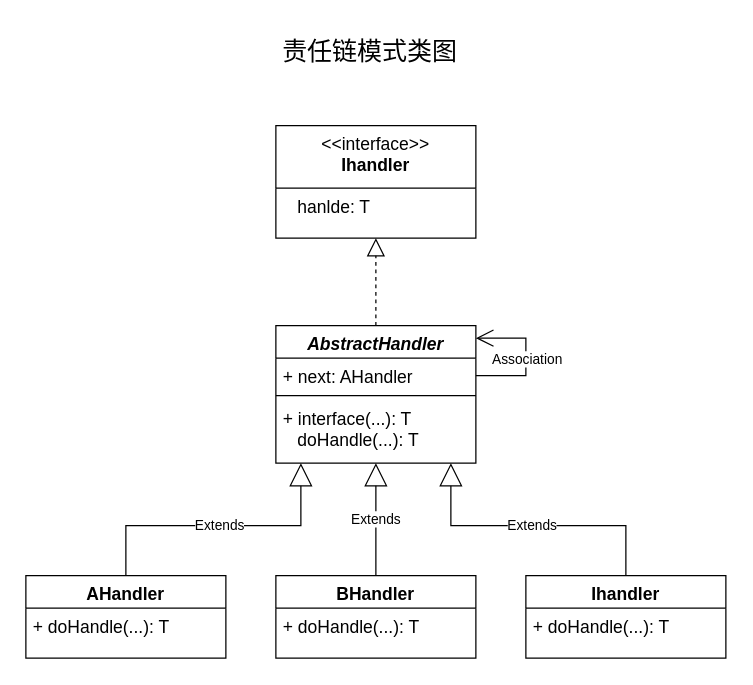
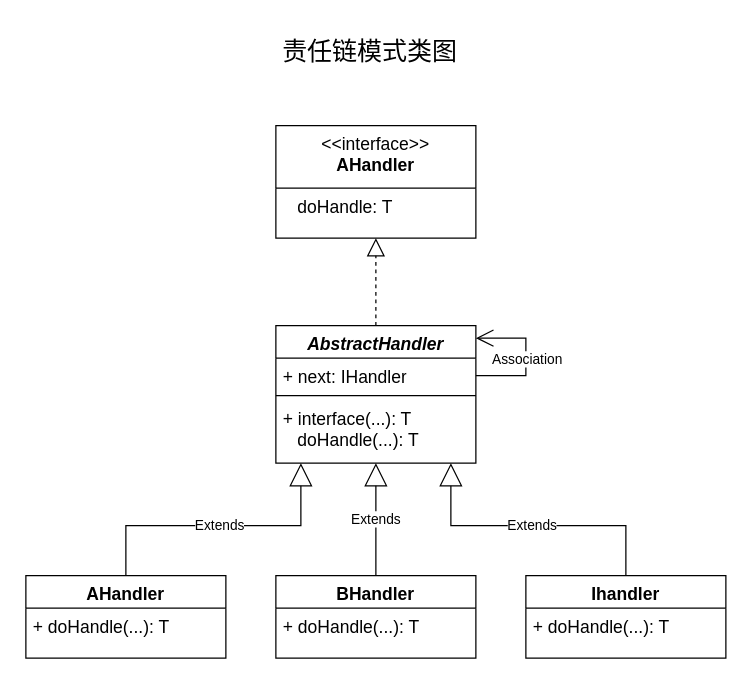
node "<<interface>> Ihandler": label "<<interface>> Ihandler" -> "<<interface>> AHandler"
node "hanlde: T": label "hanlde: T" -> "doHandle: T"
node "+ next: AHandler": label "+ next: AHandler" -> "+ next: IHandler"
